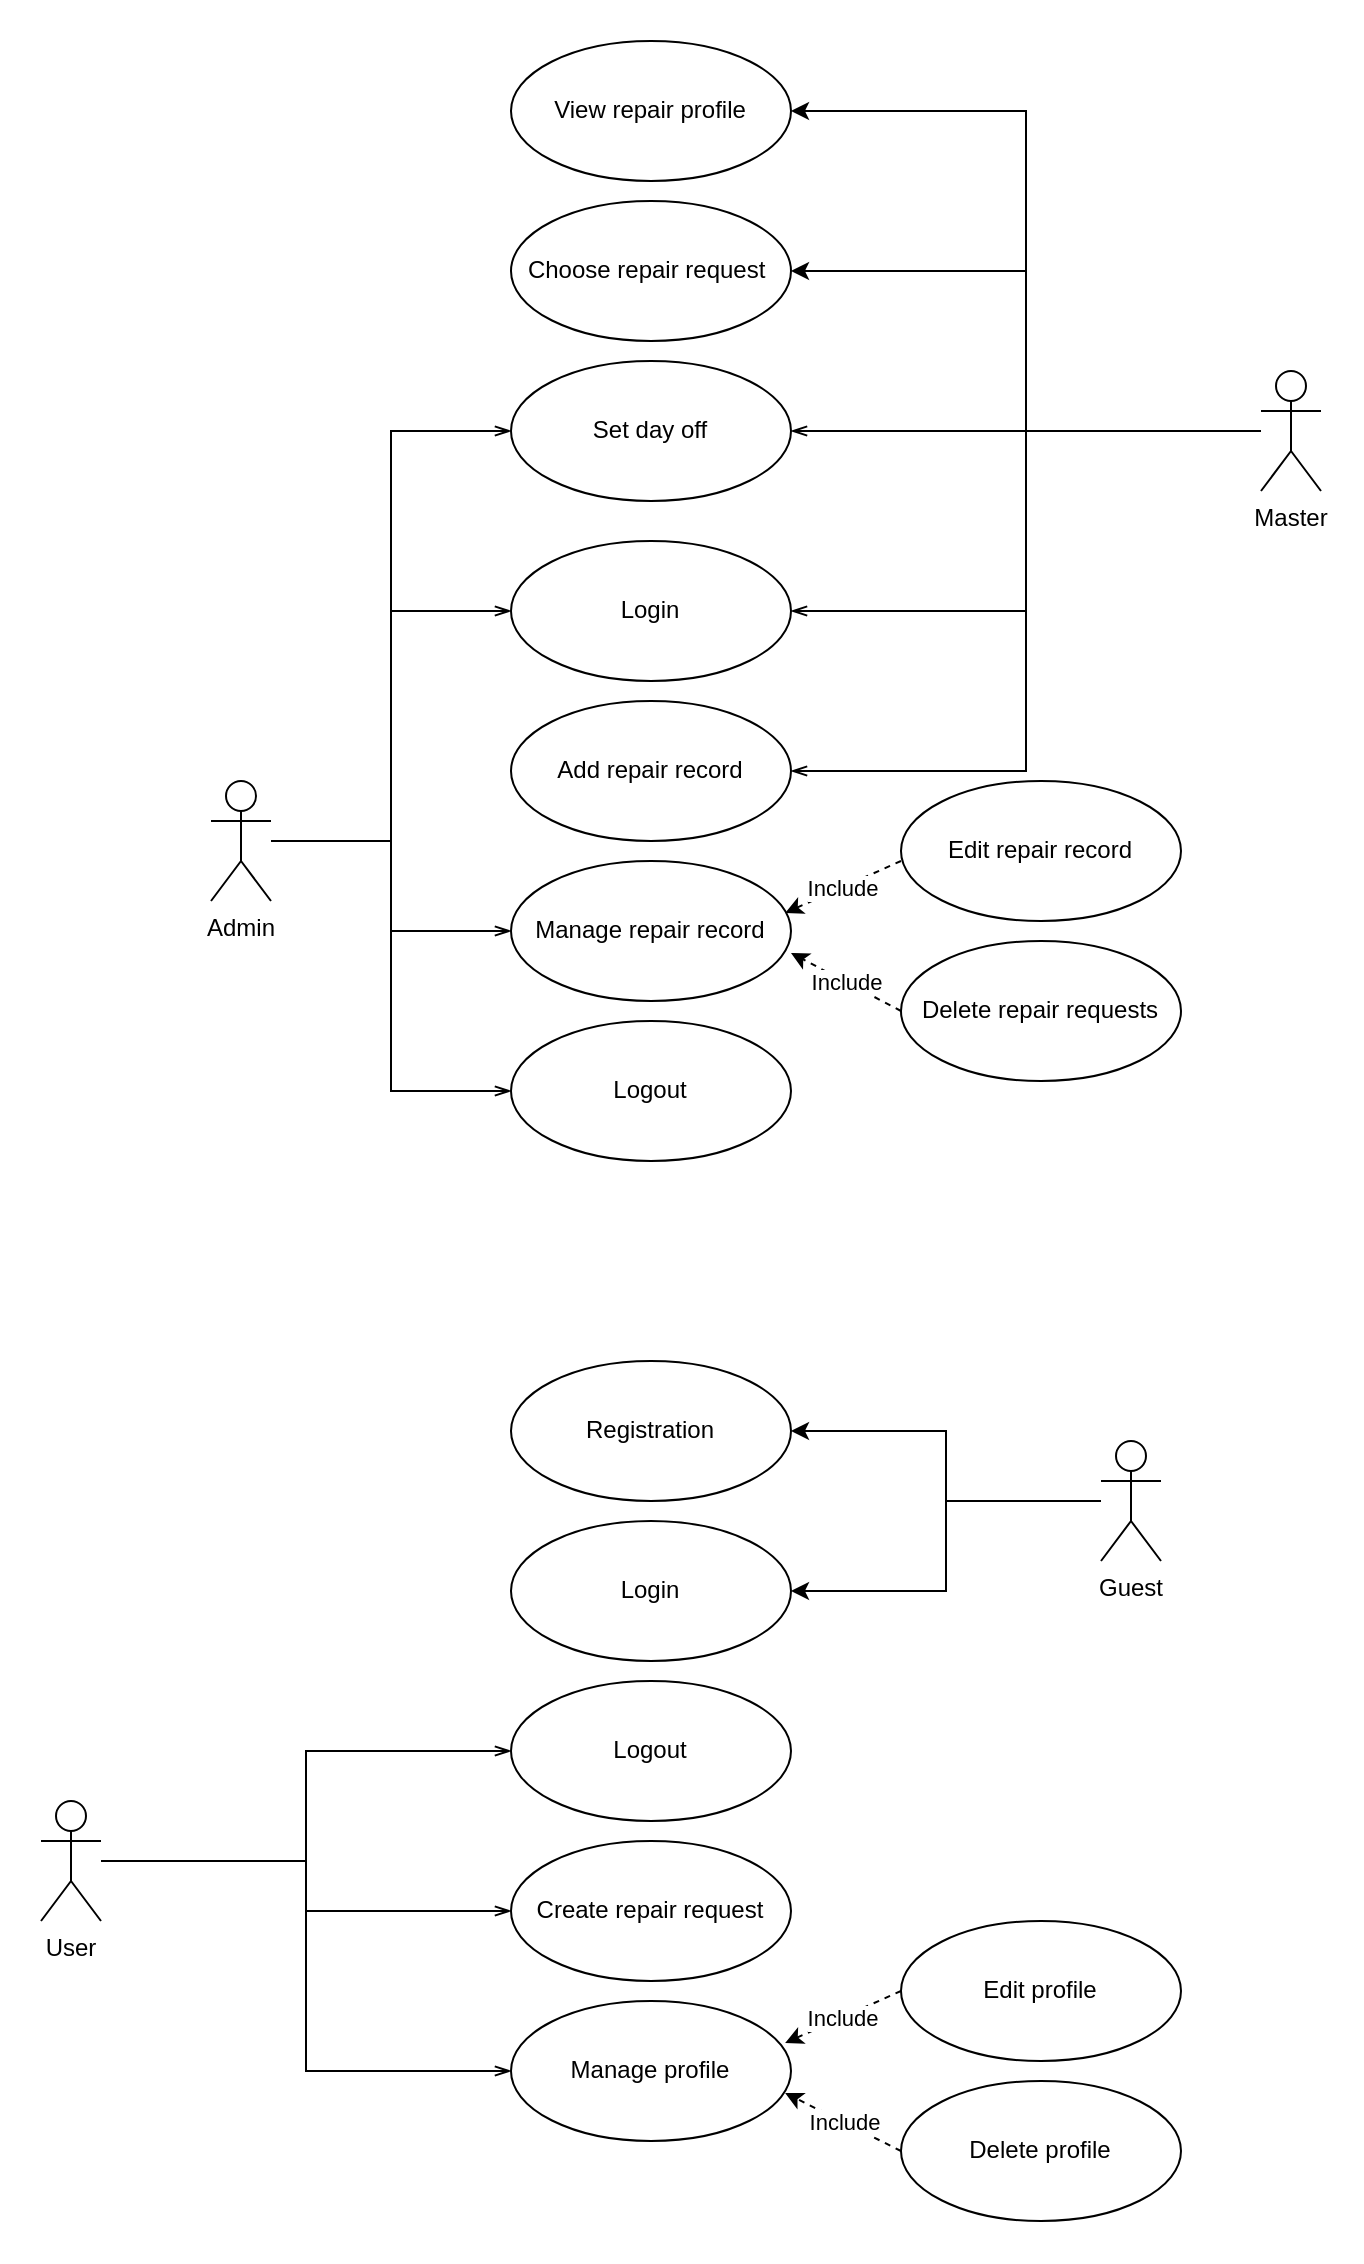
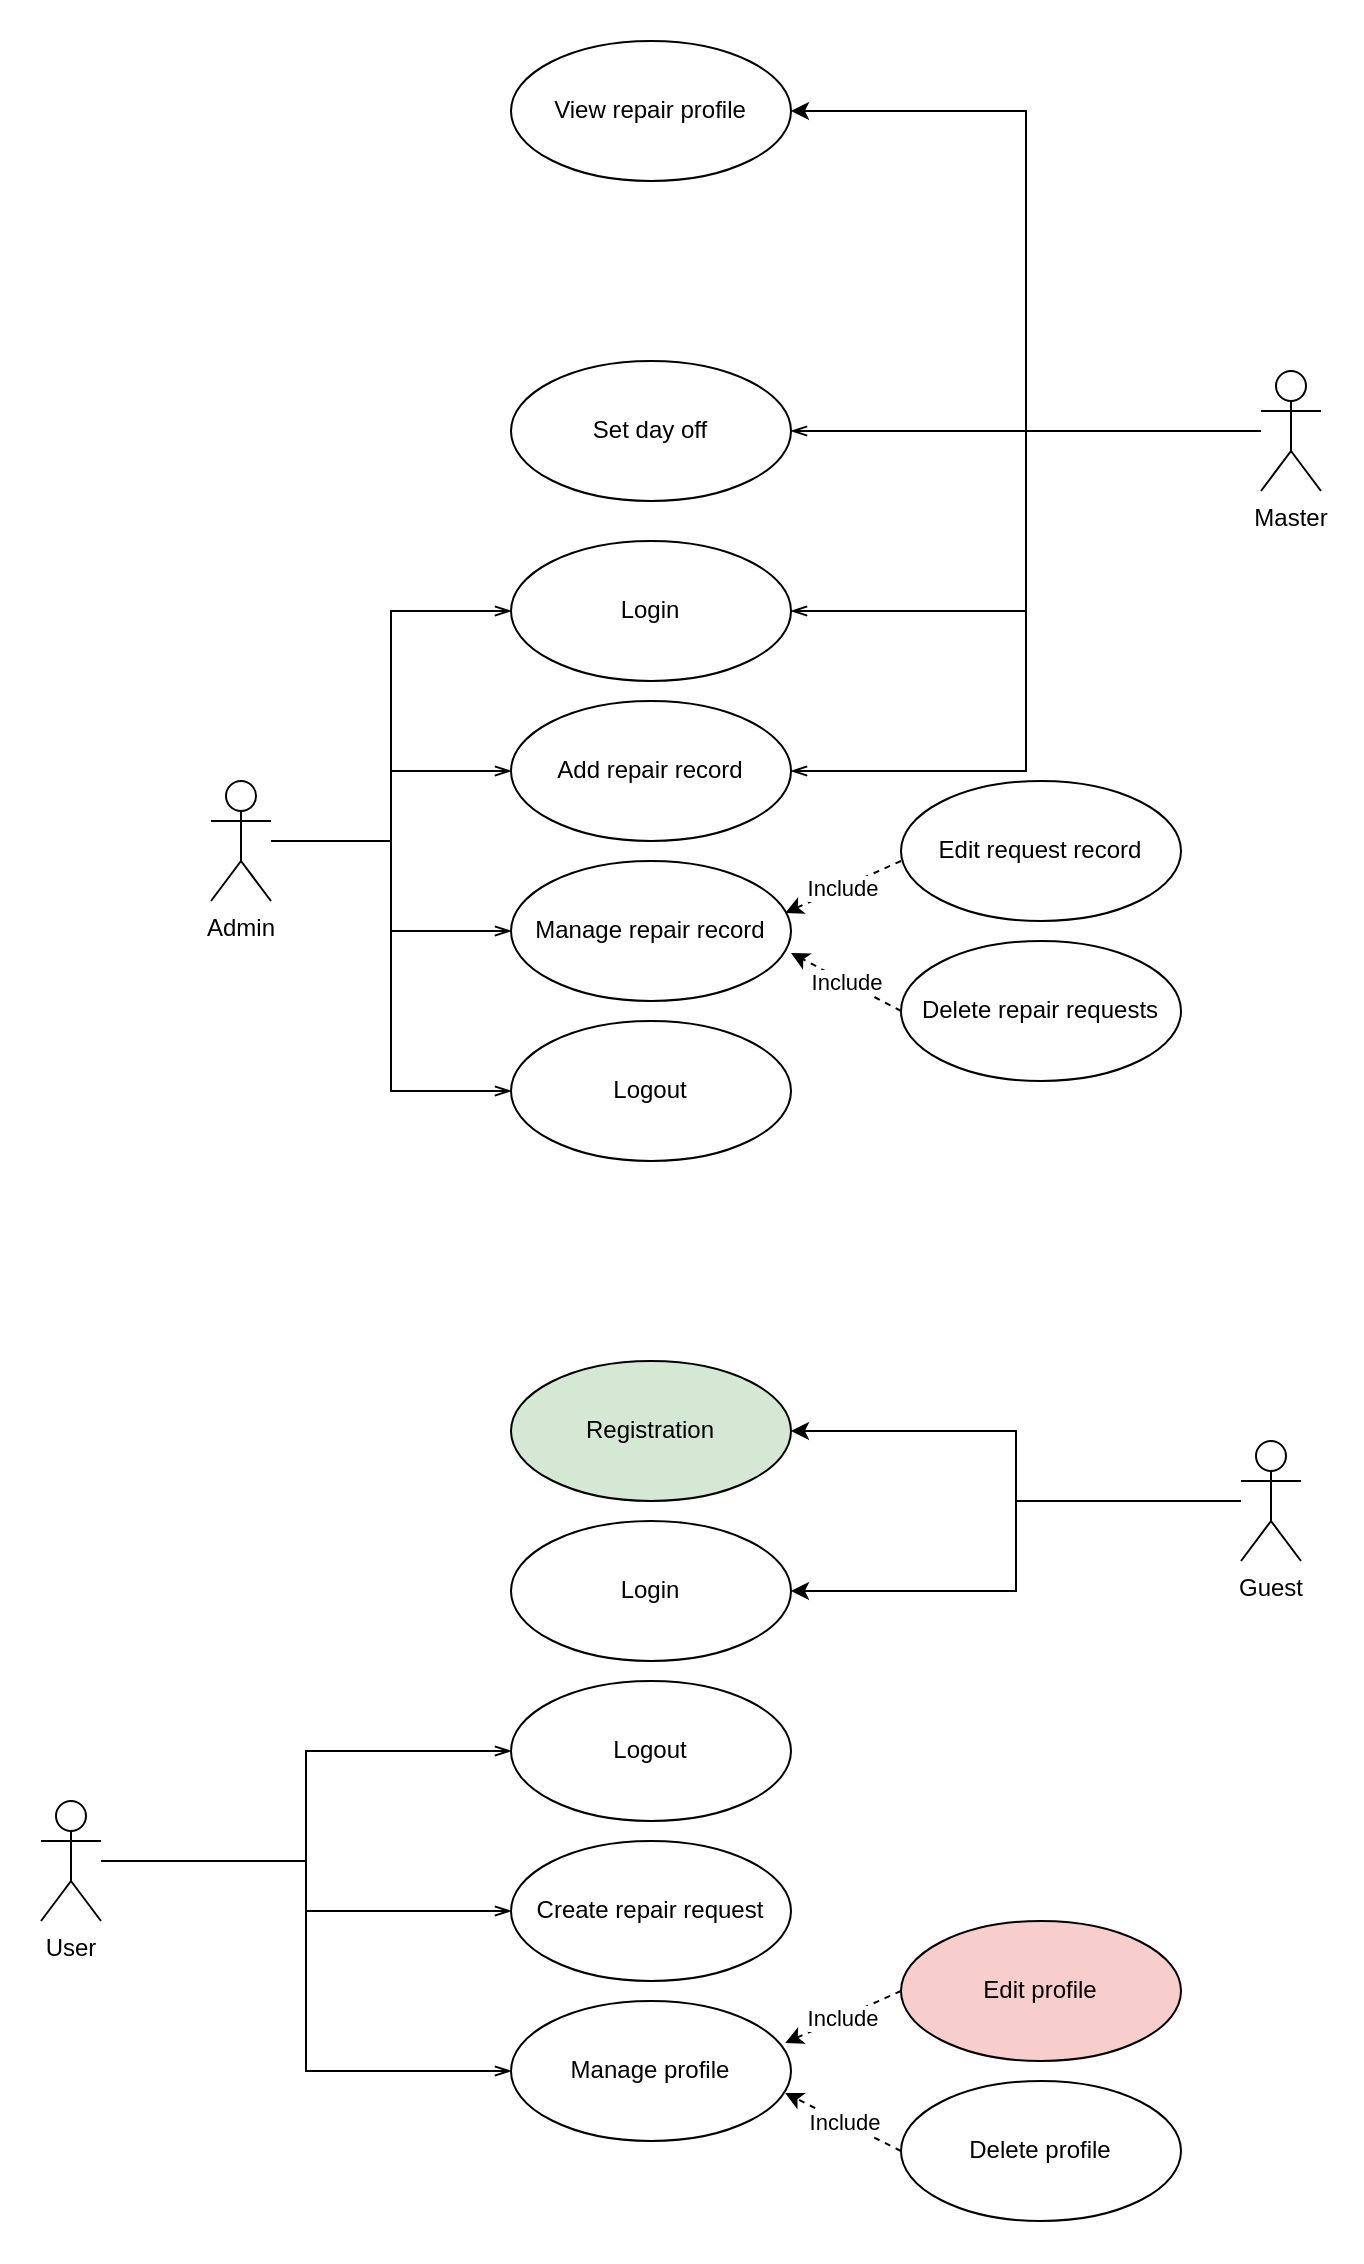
node "Choose repair request": removed
edge "Master" -> "Choose repair request": removed
edge "Admin" -> "Set day off": removed
edge "Admin" -> "Add repair record": added
node "Edit repair record": label "Edit repair record" -> "Edit request record"
node "Registration": fillcolor #ffffff -> #d5e8d4
node "Guest": moved (1131, 1501) -> (1271, 1501)
node "Edit profile": fillcolor #ffffff -> #f8cecc
